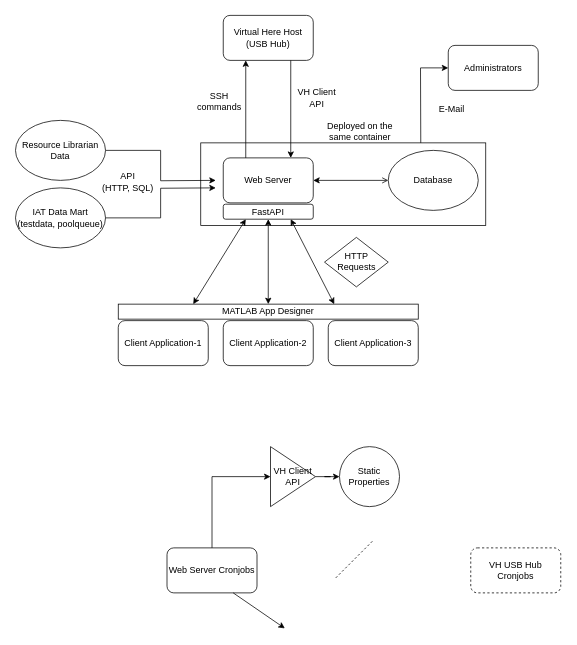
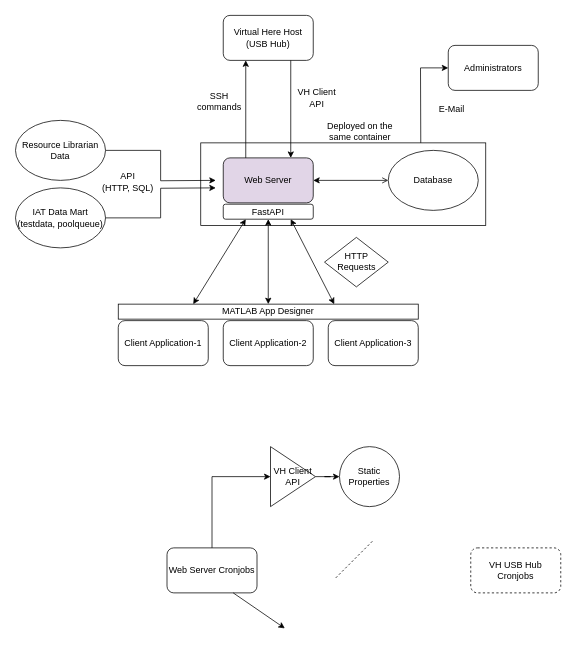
node "Web Server": fillcolor #ffffff -> #e1d5e7
